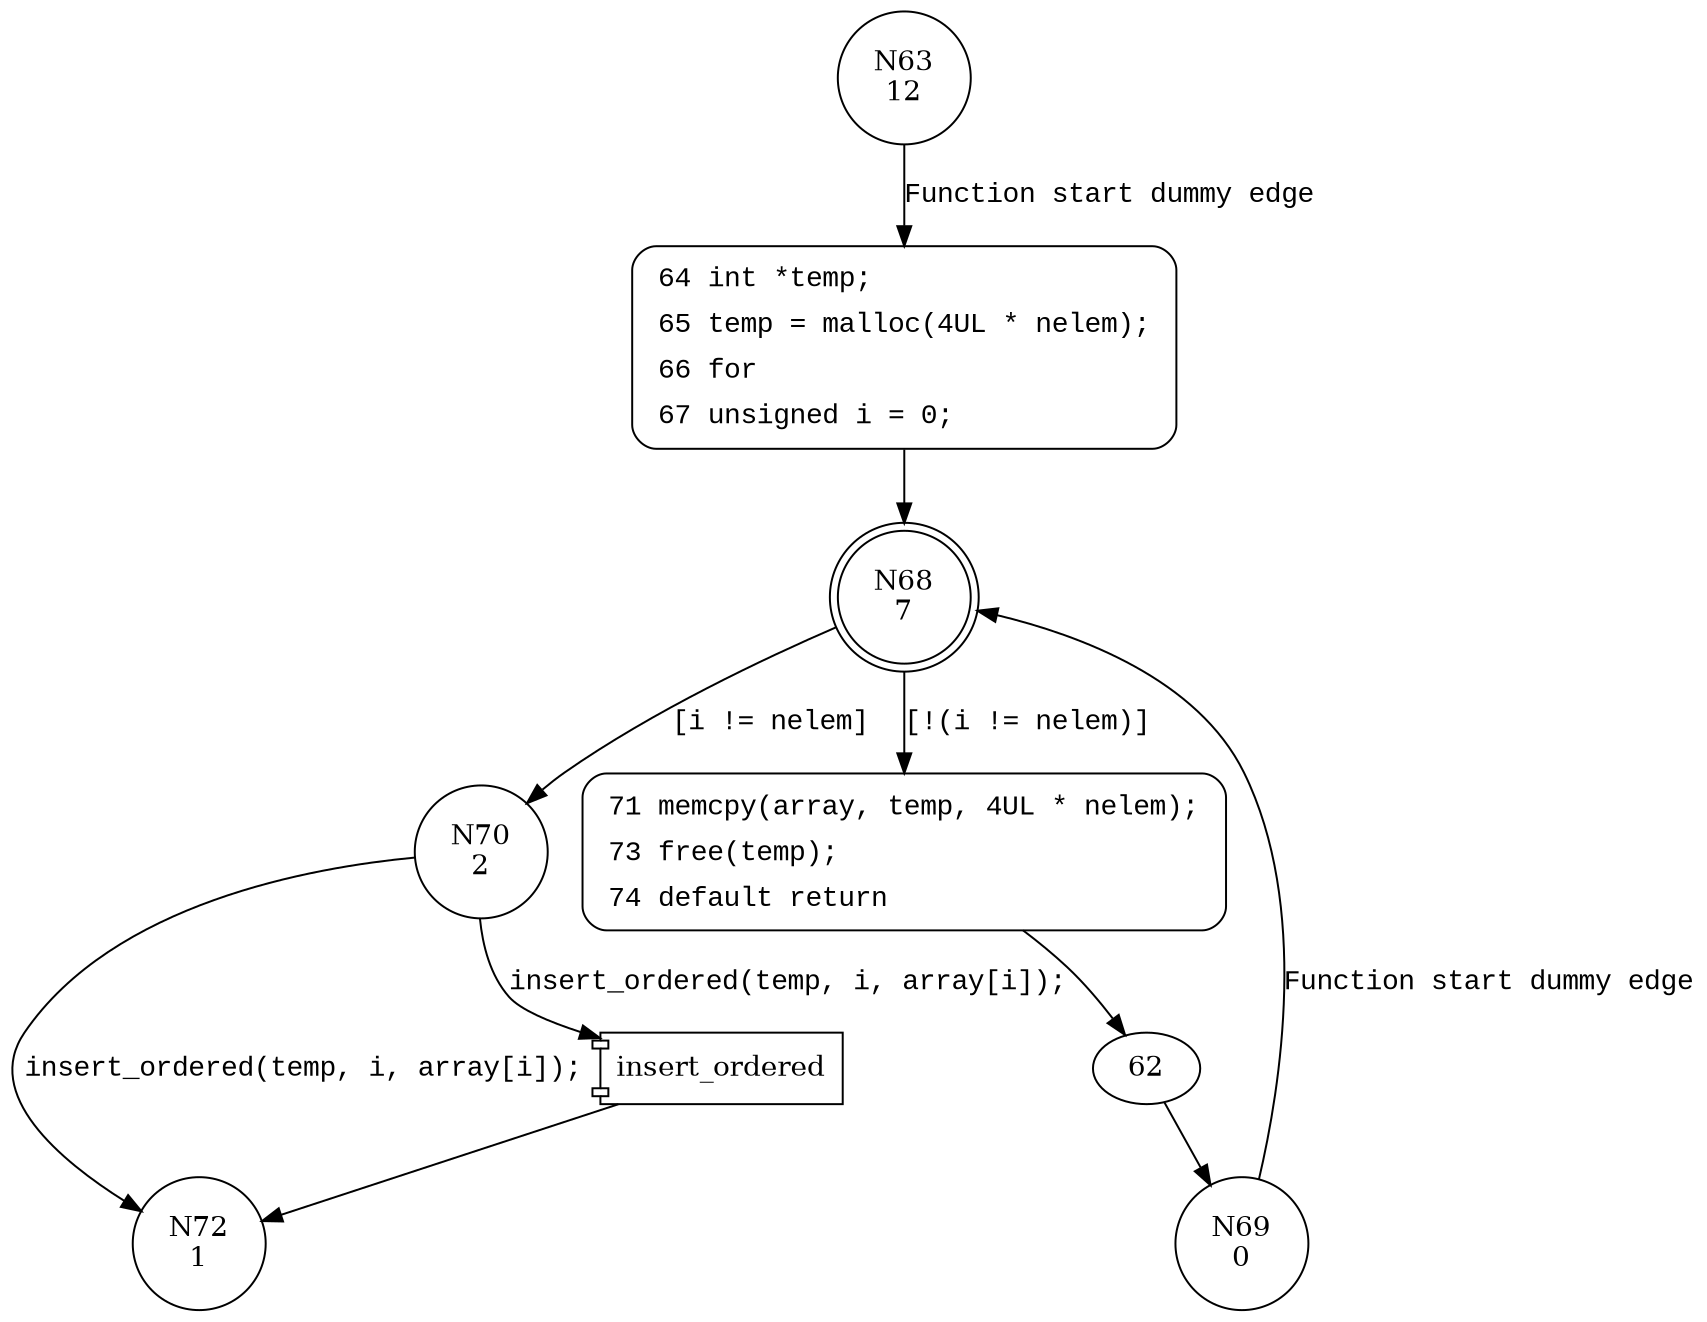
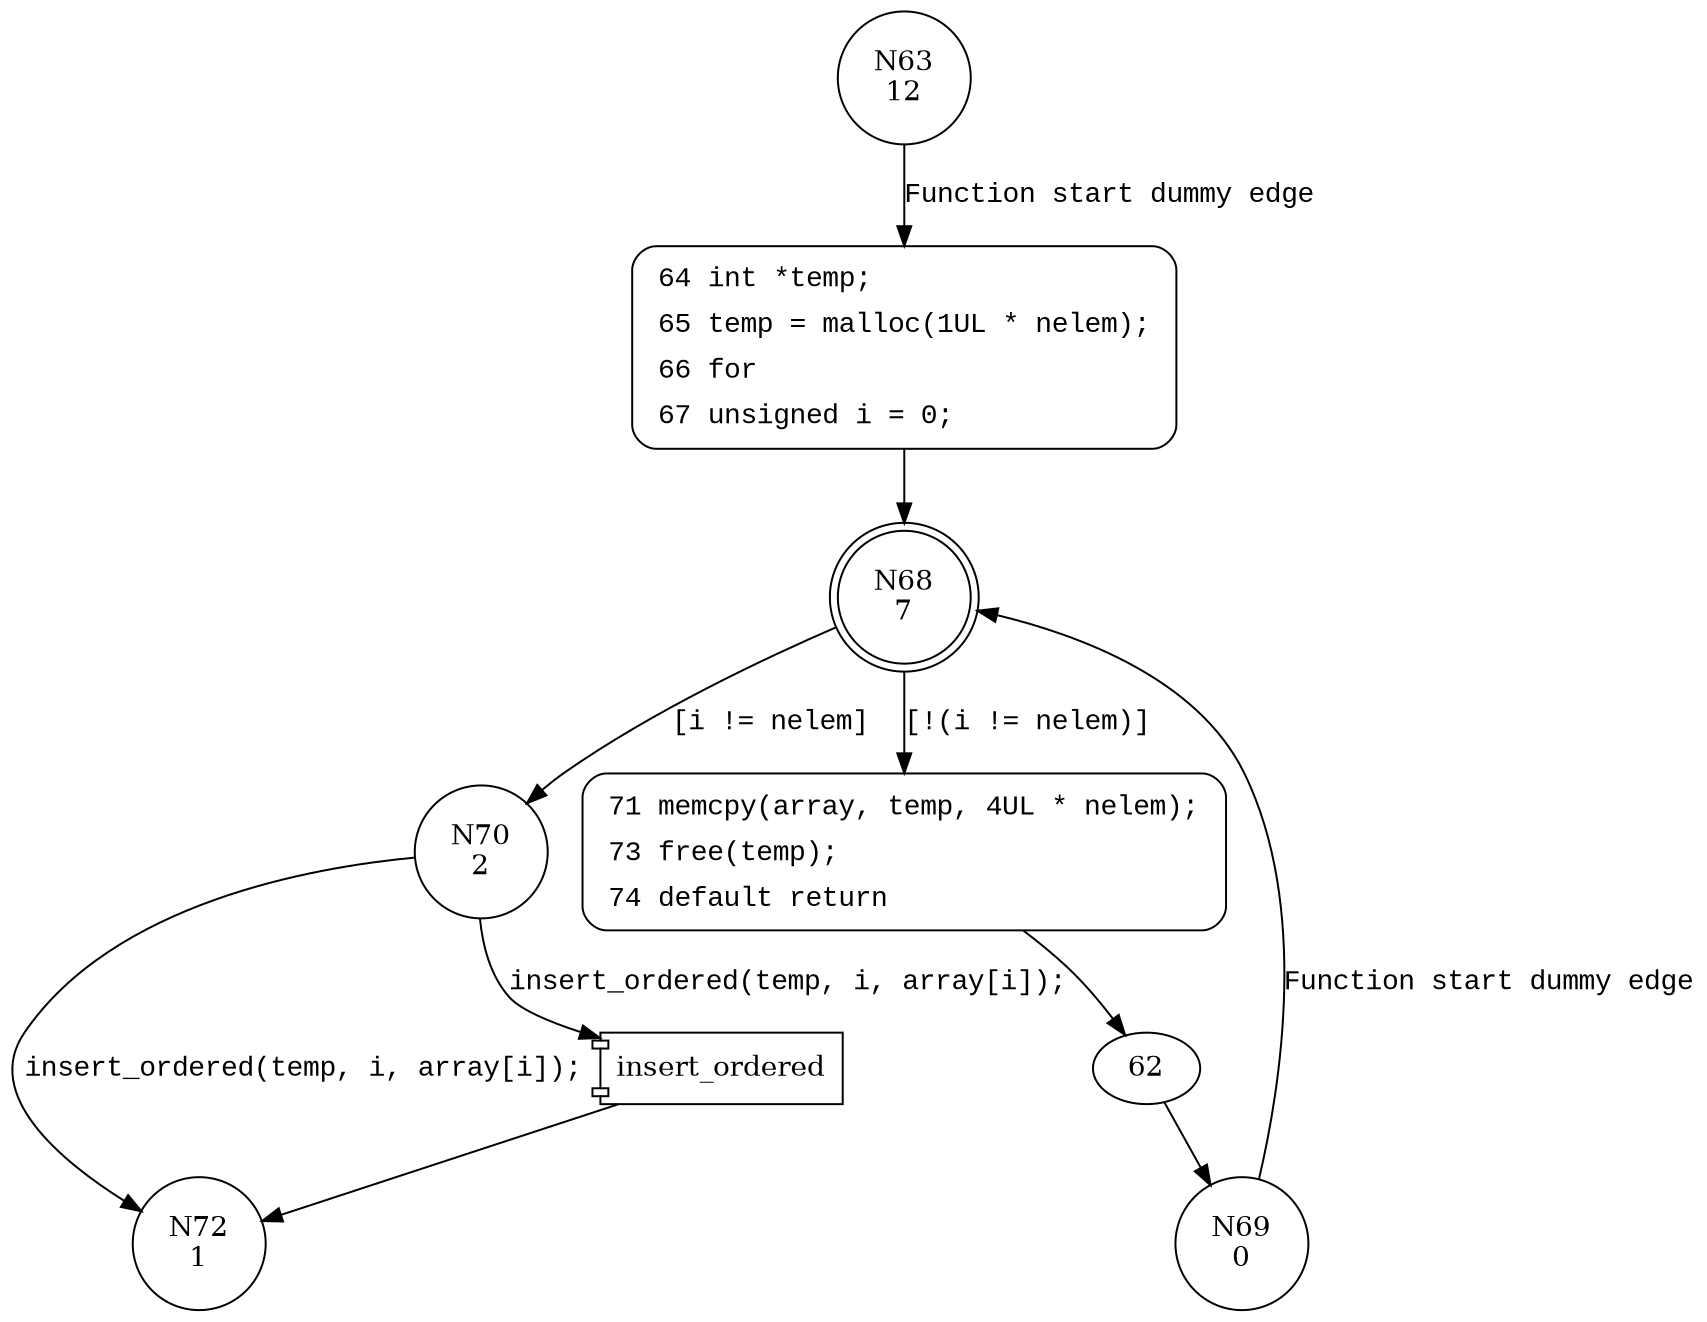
node "64": text "temp = malloc(4UL * nelem);" -> "temp = malloc(1UL * nelem);"
